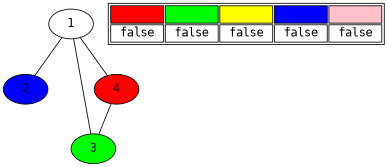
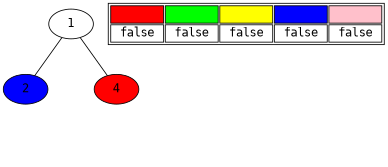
node "3": removed
